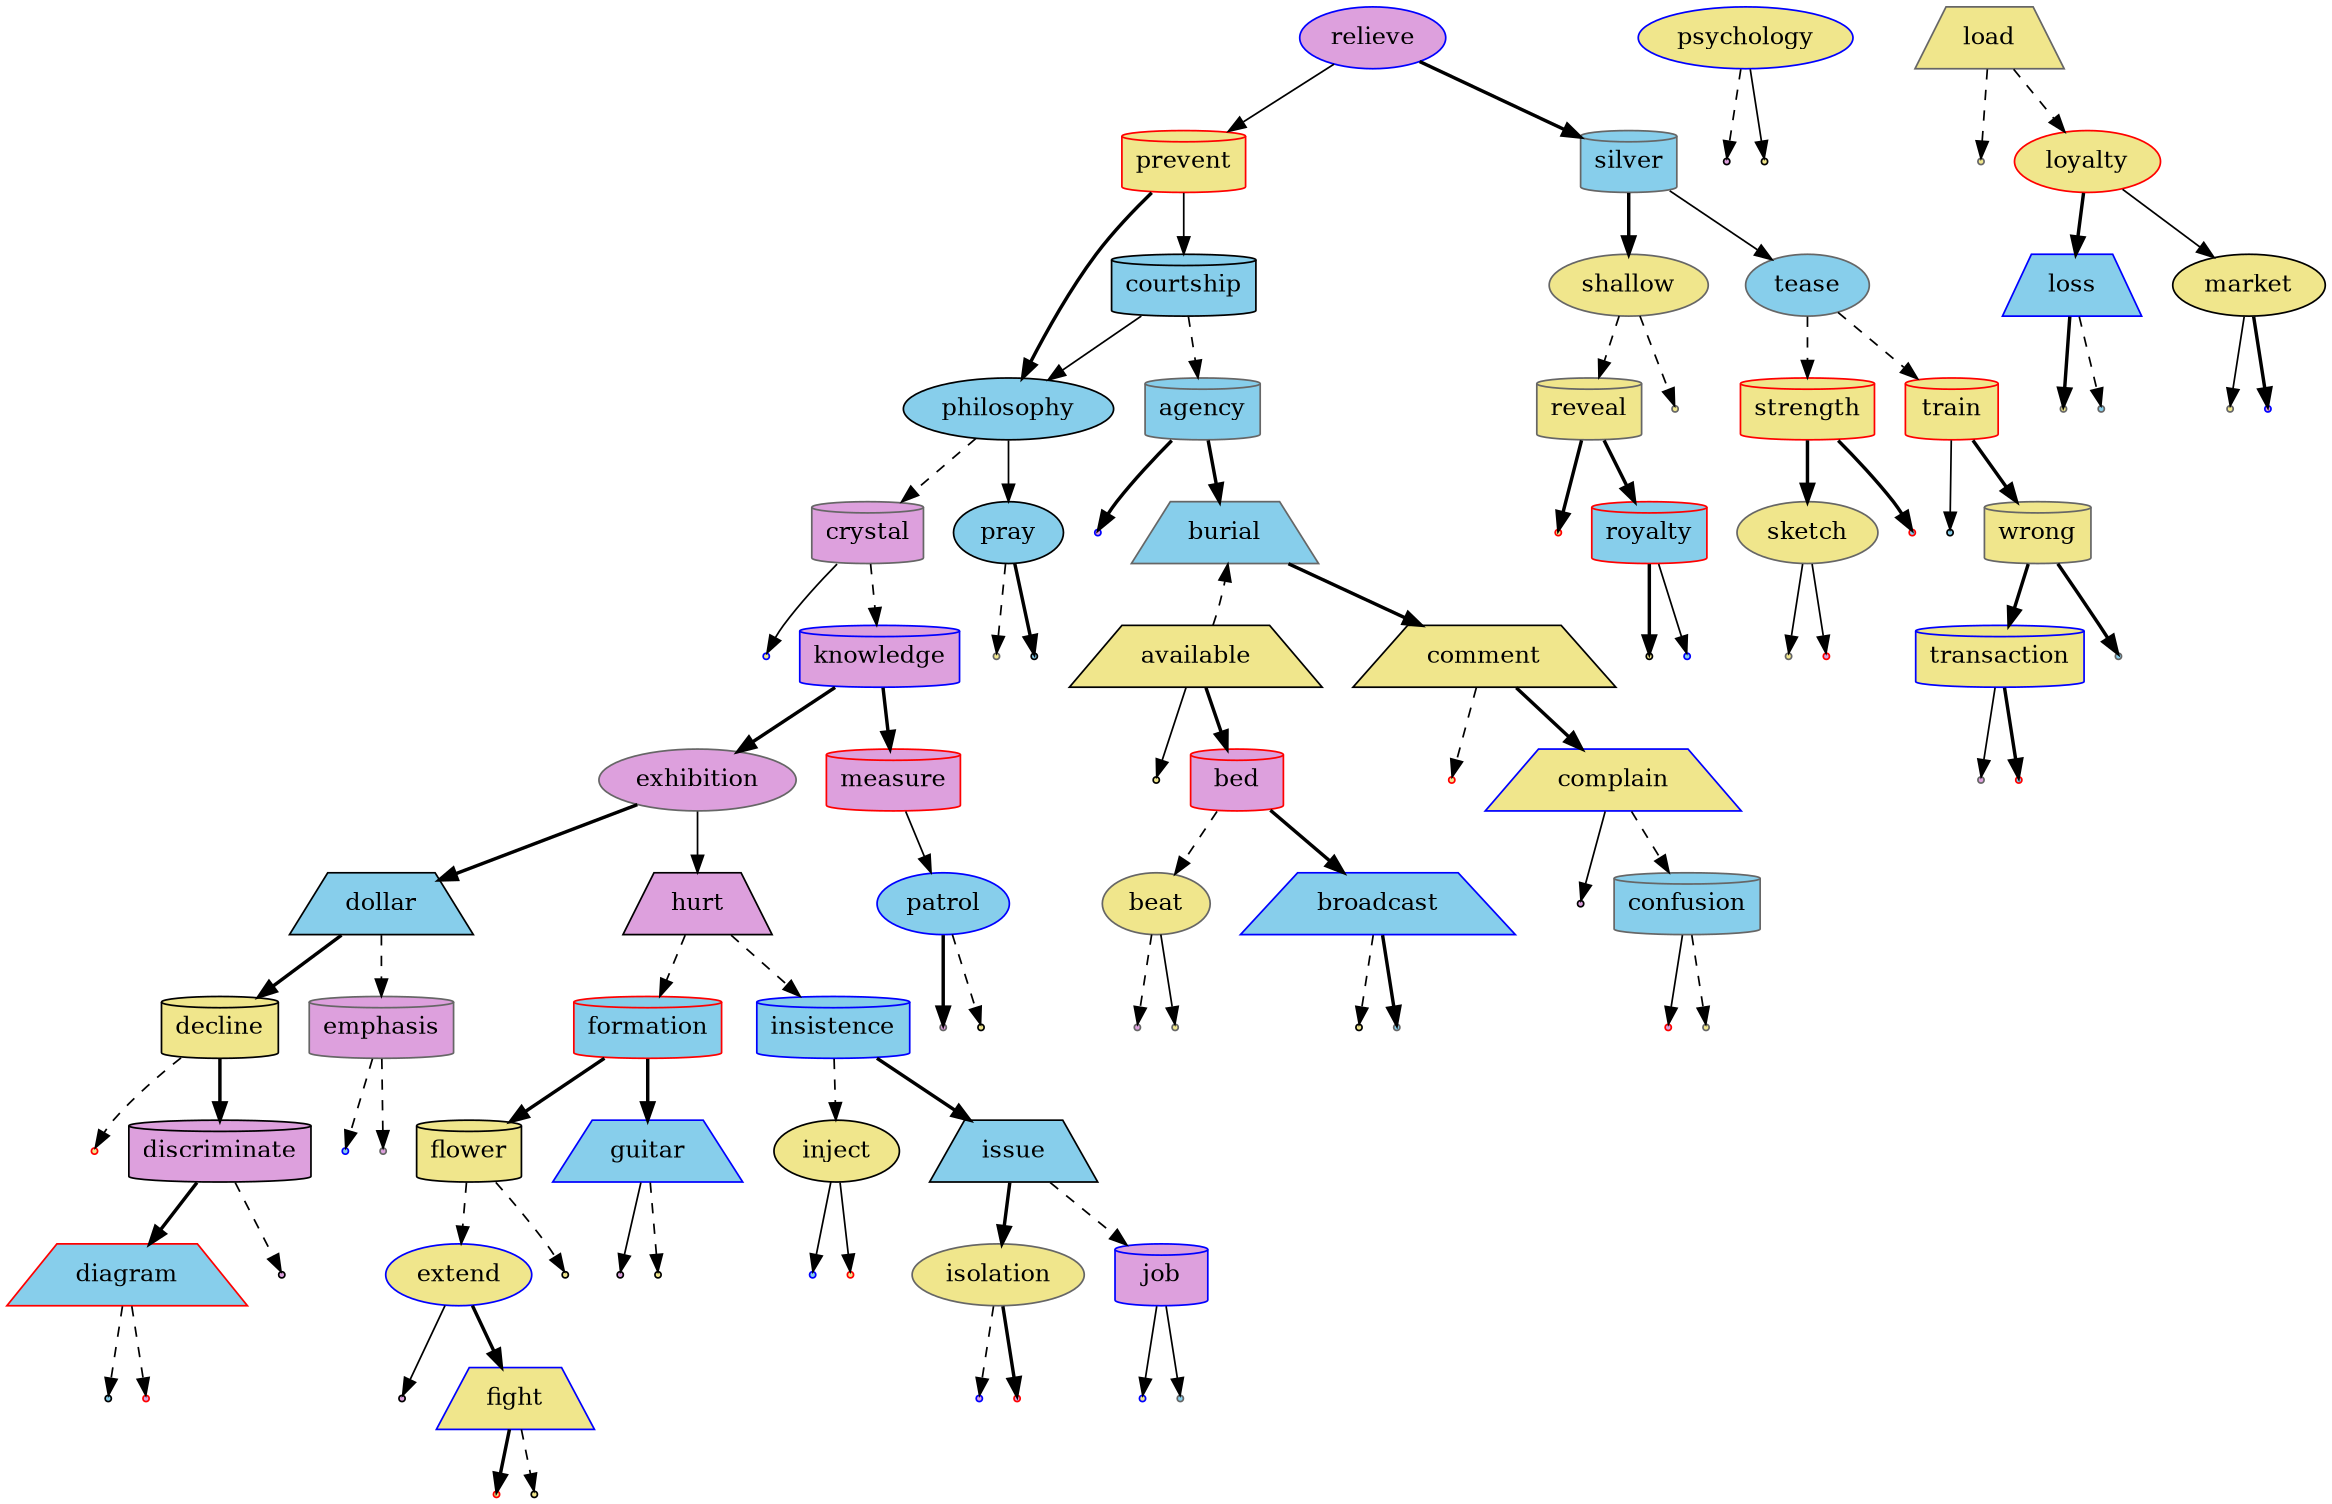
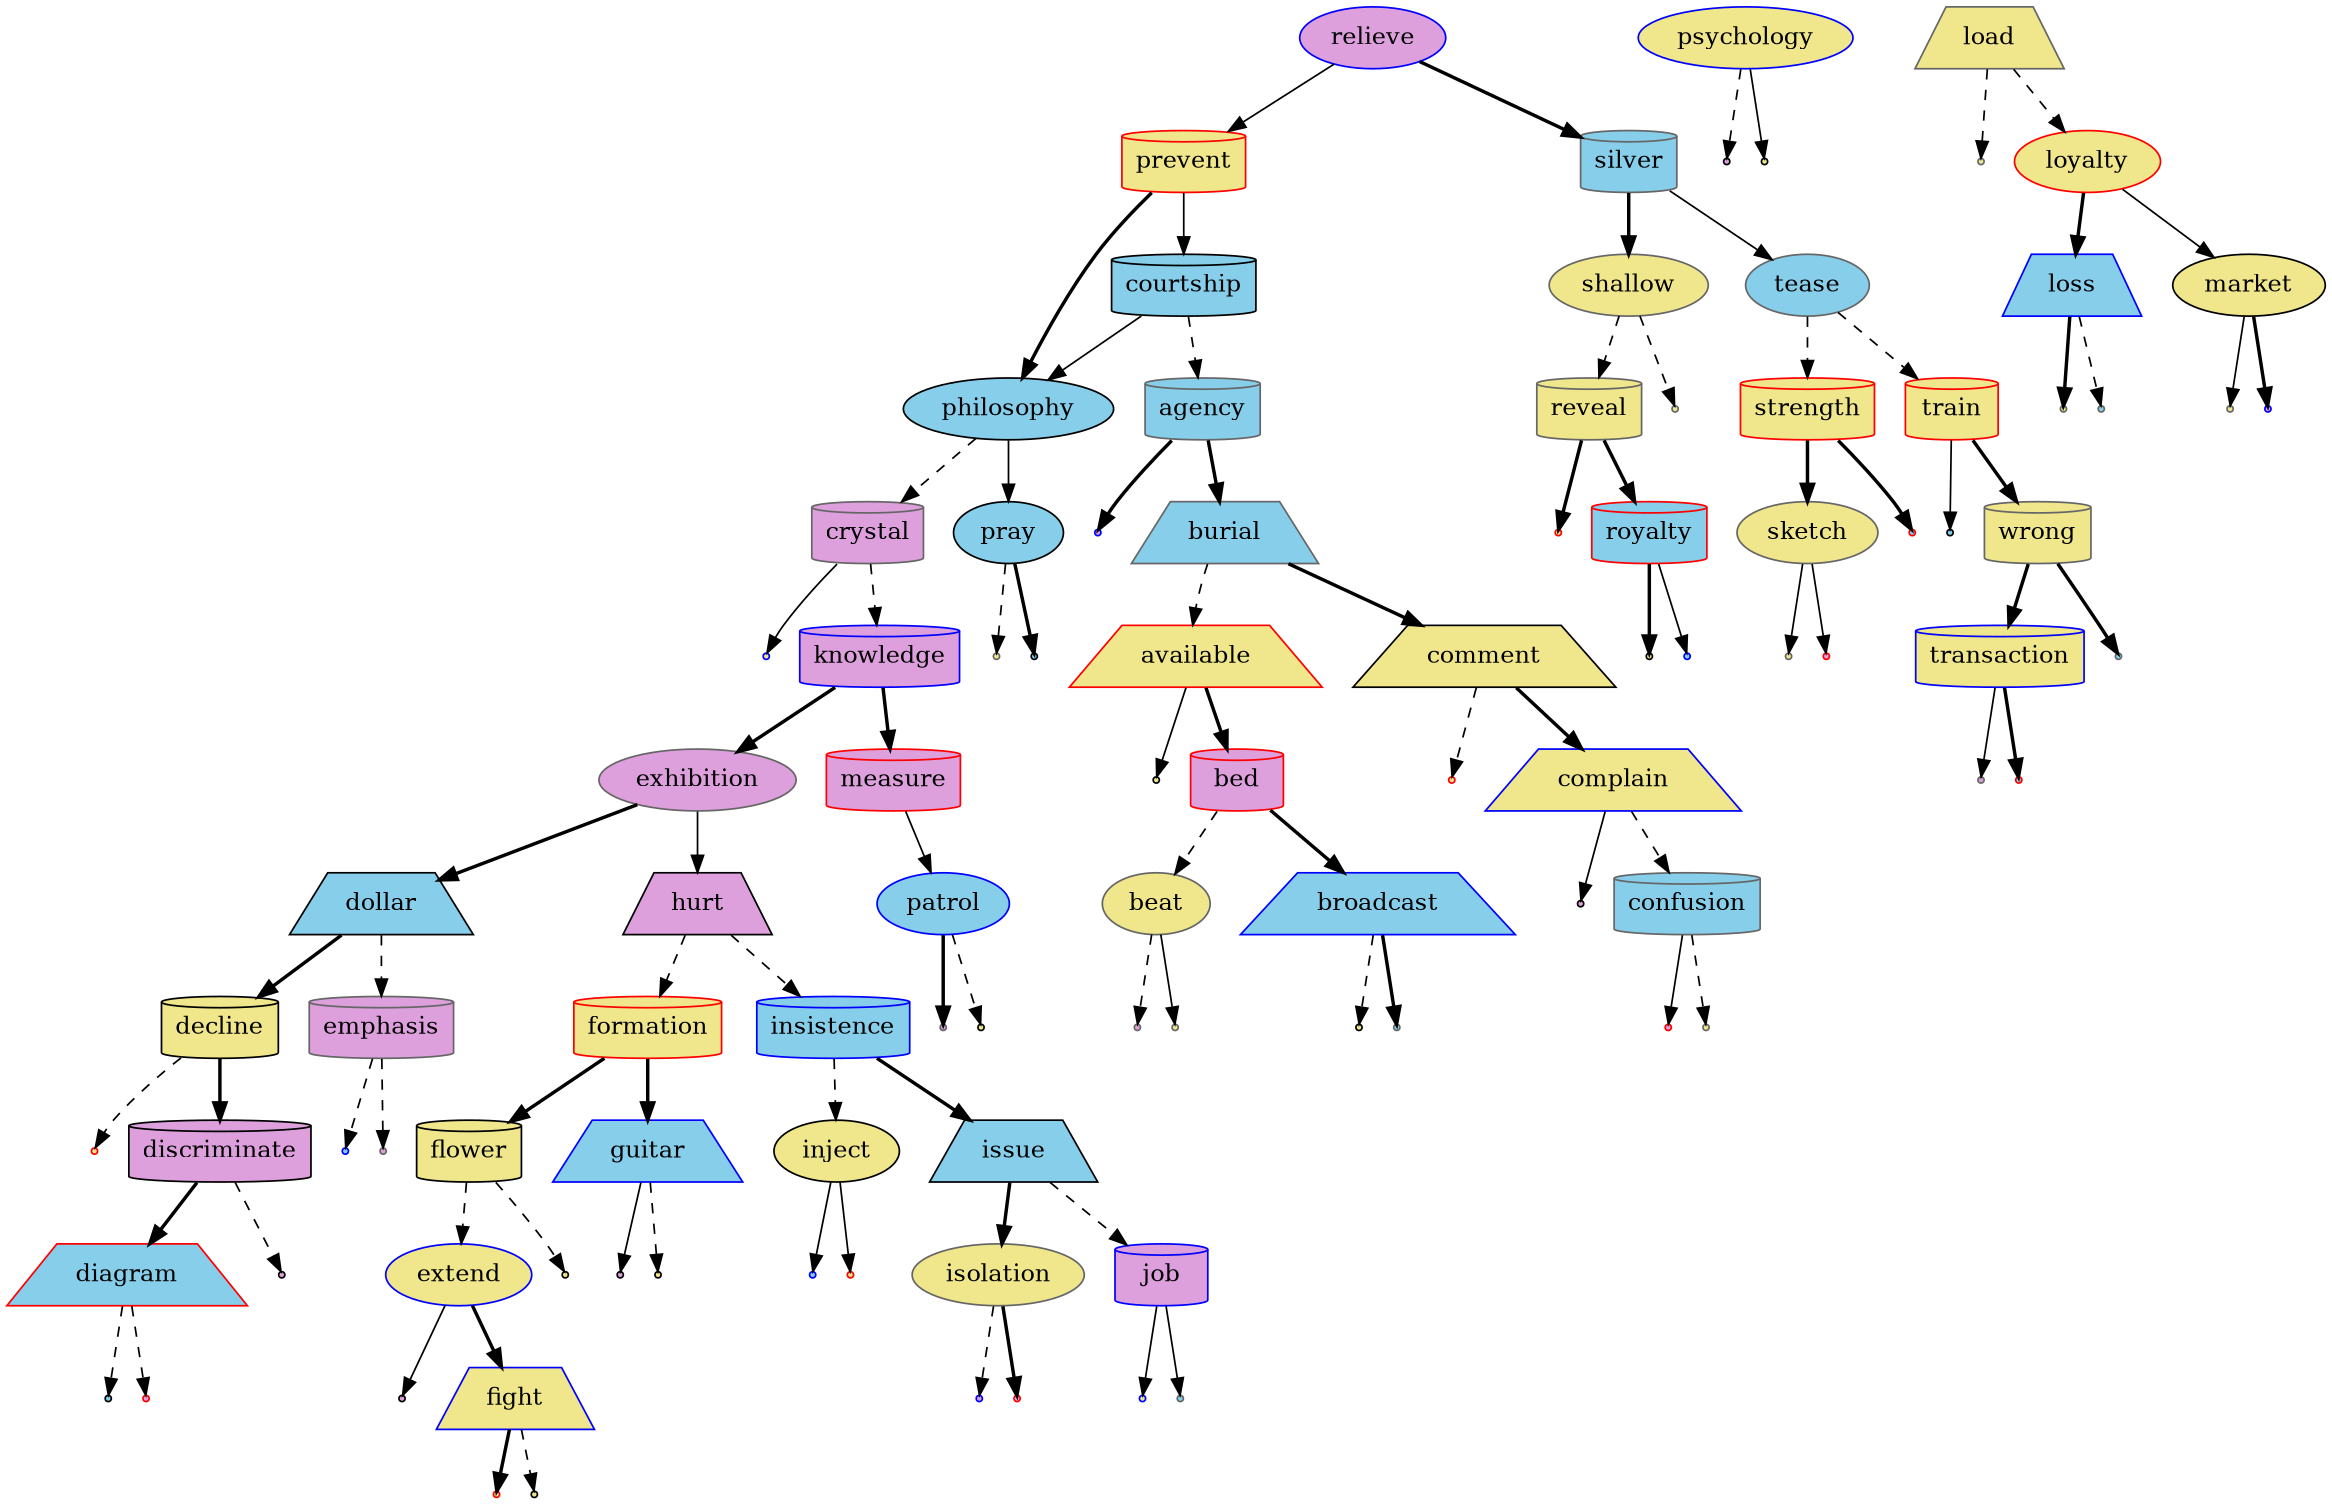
edge "available" -> "burial": reversed
node "available": color black -> red
node "formation": fillcolor skyblue -> khaki
